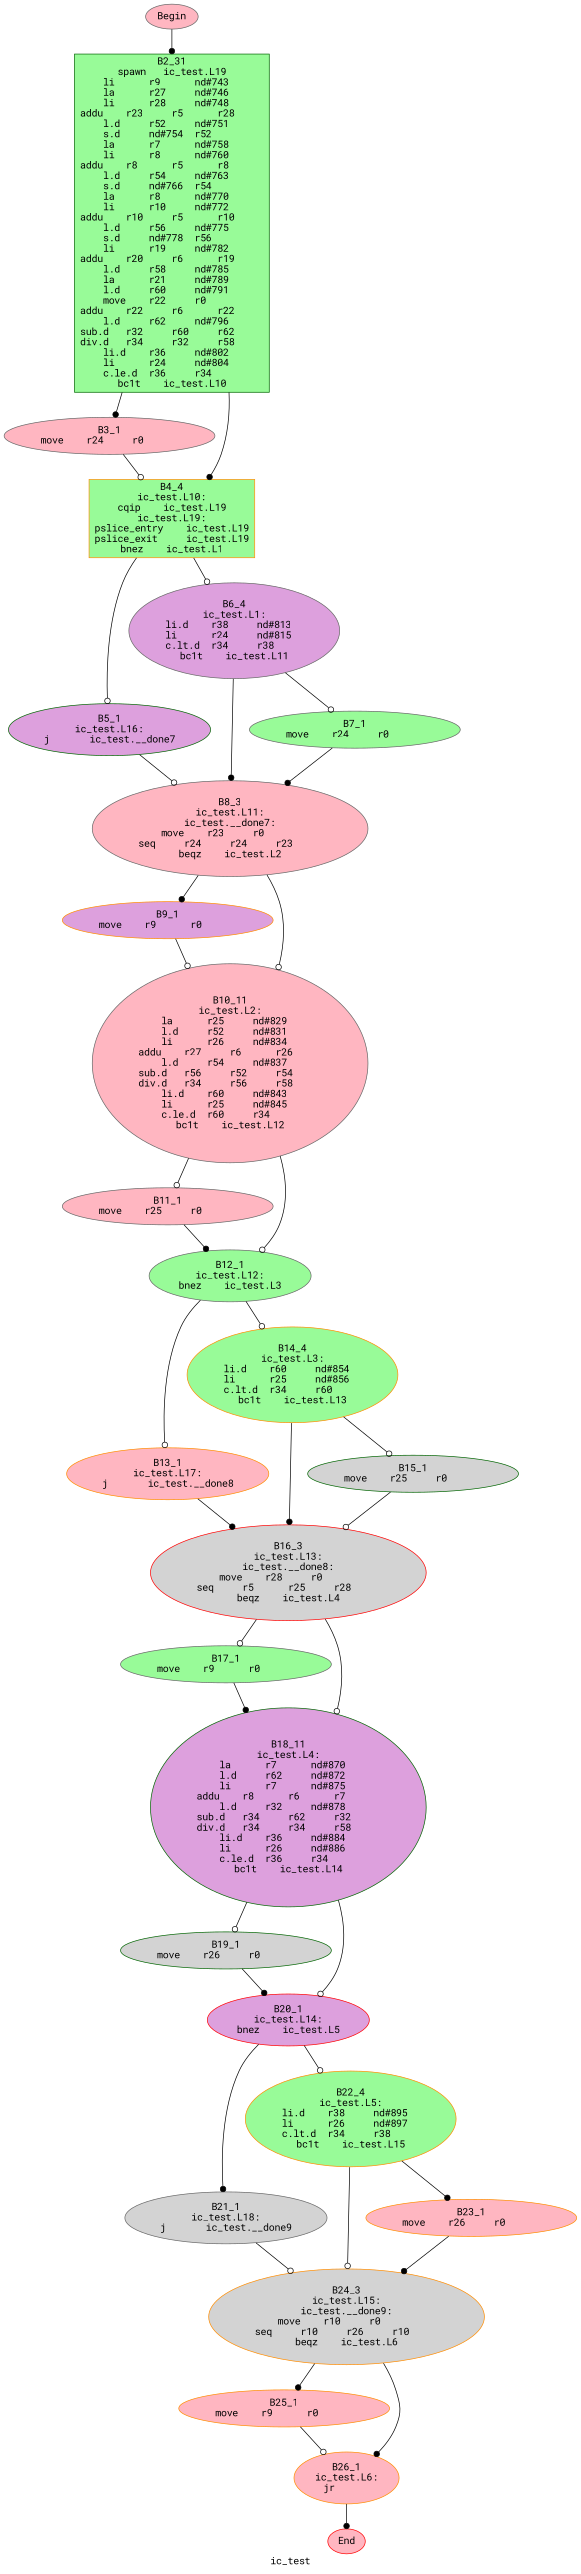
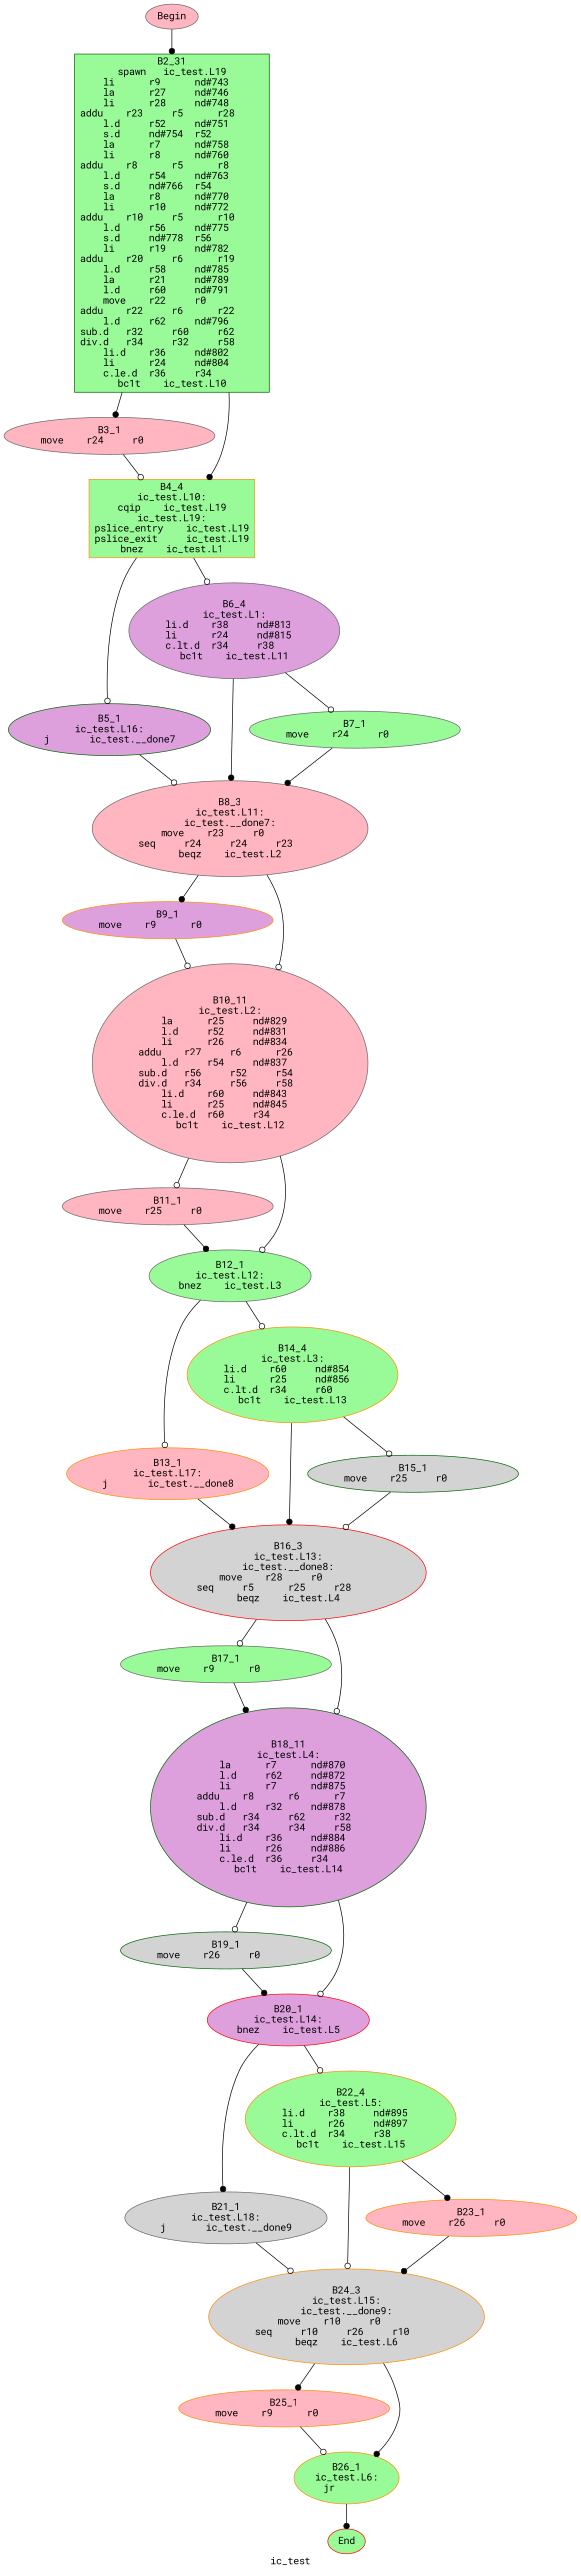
node "B26_1 ic_test.L6: jr": fillcolor lightpink -> palegreen
node "End": fillcolor lightpink -> palegreen
